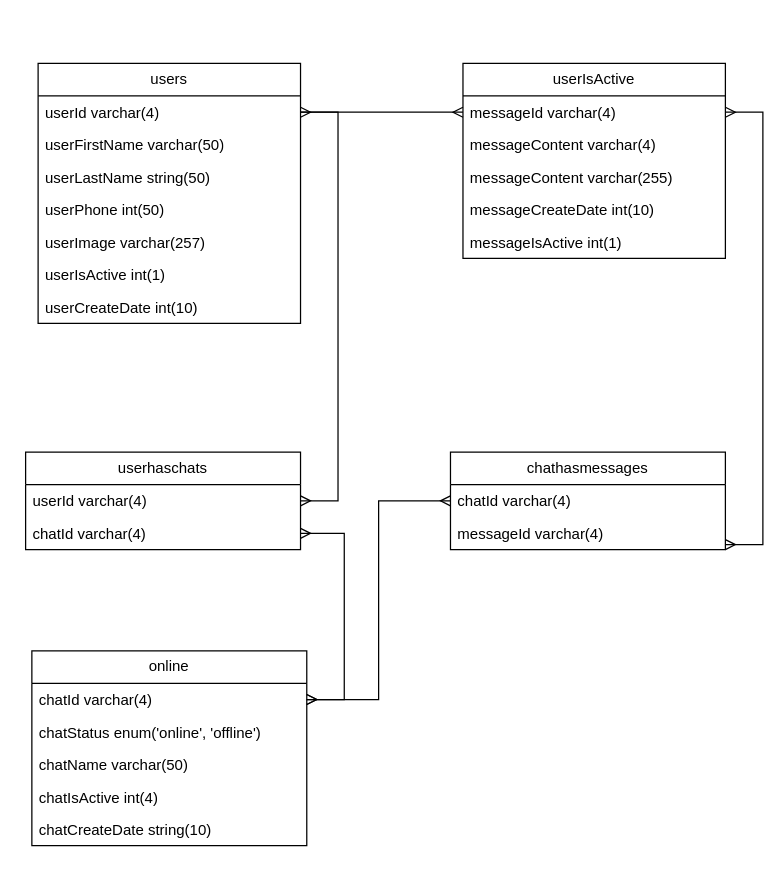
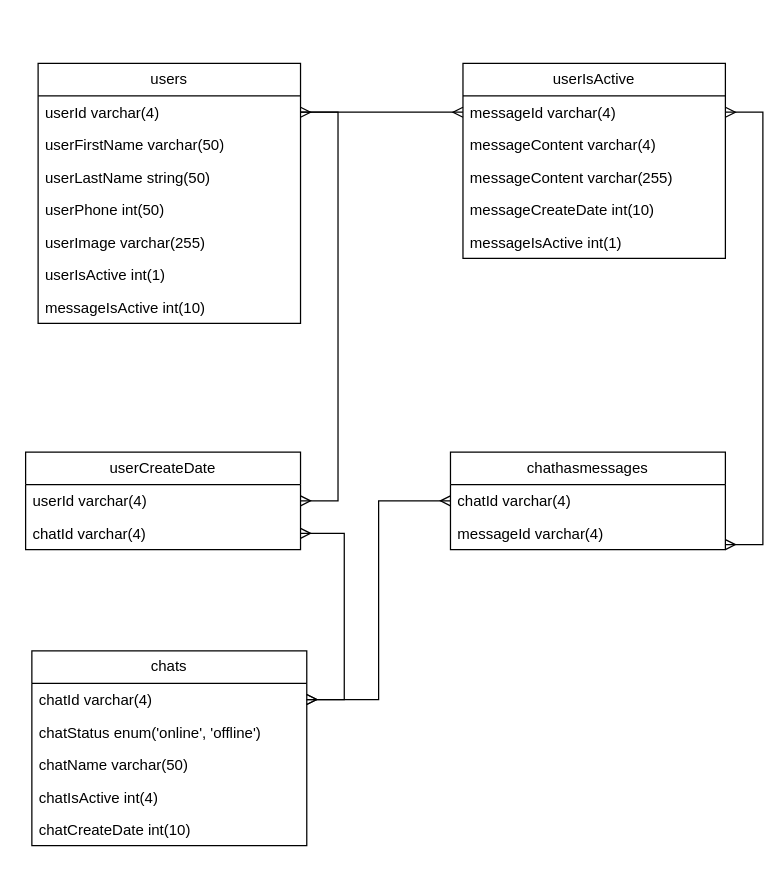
node "userImage varchar(257)": label "userImage varchar(257)" -> "userImage varchar(255)"
node "userCreateDate int(10)": label "userCreateDate int(10)" -> "messageIsActive int(10)"
node "userhaschats": label "userhaschats" -> "userCreateDate"
node "online": label "online" -> "chats"
node "chatCreateDate string(10)": label "chatCreateDate string(10)" -> "chatCreateDate int(10)"
